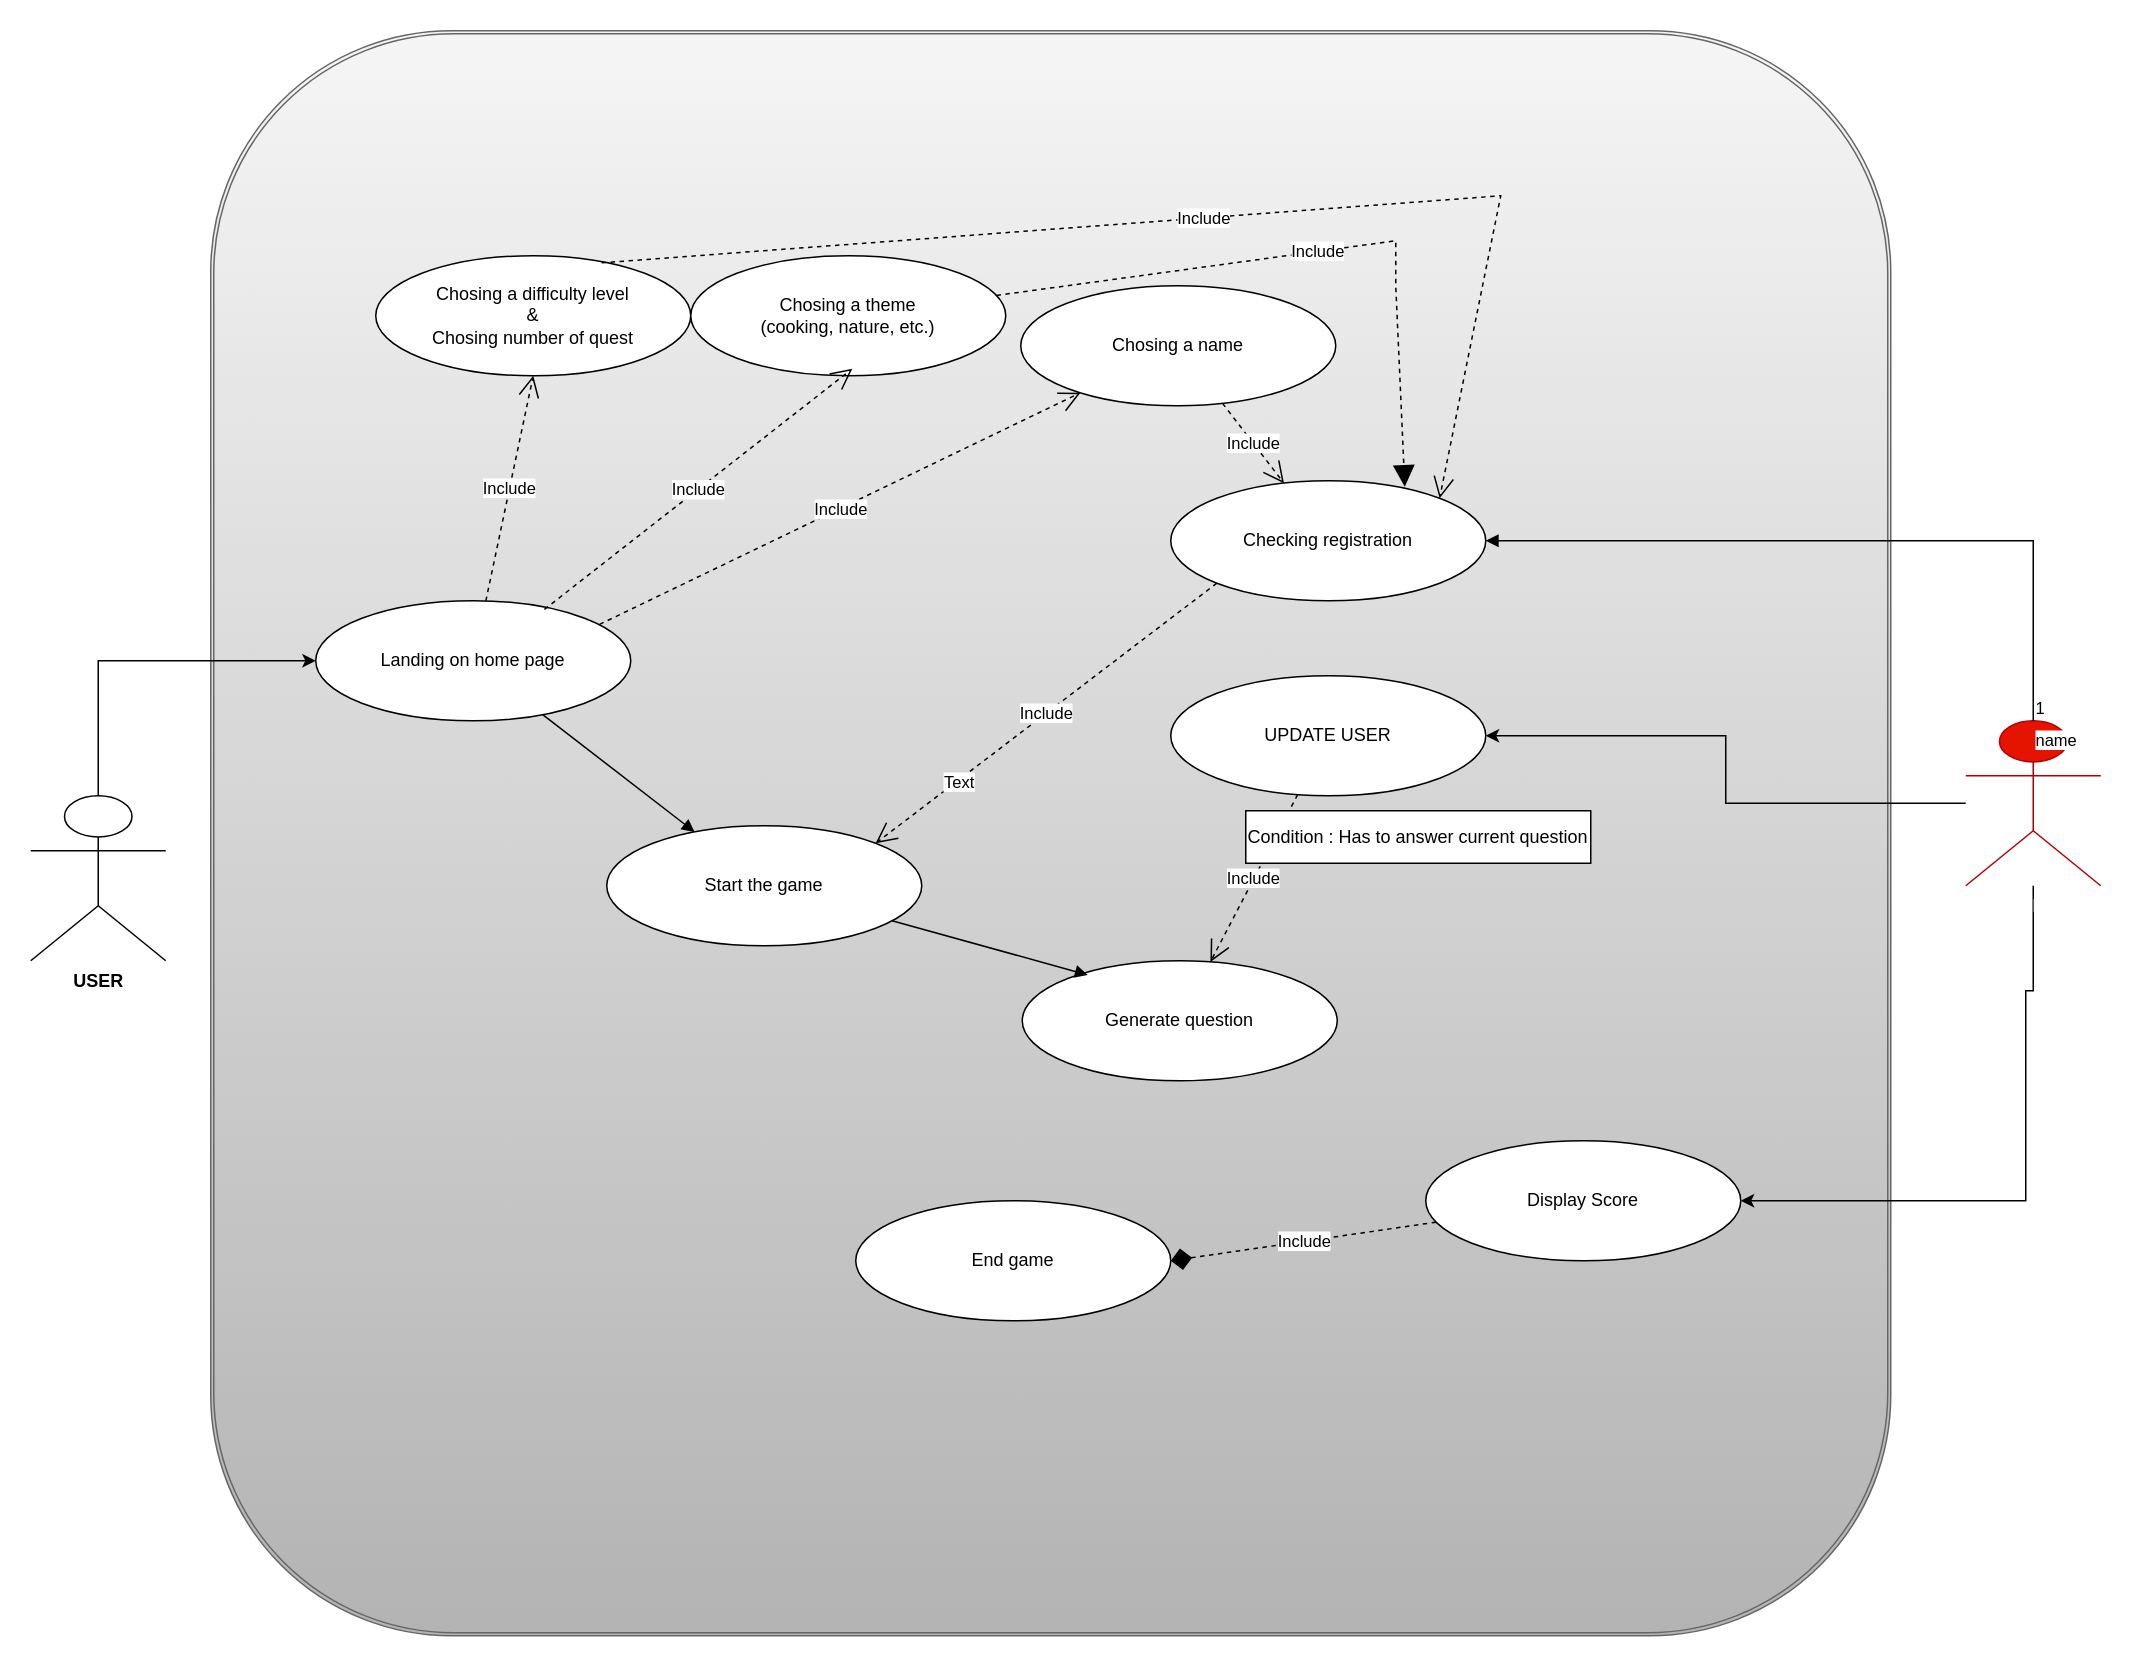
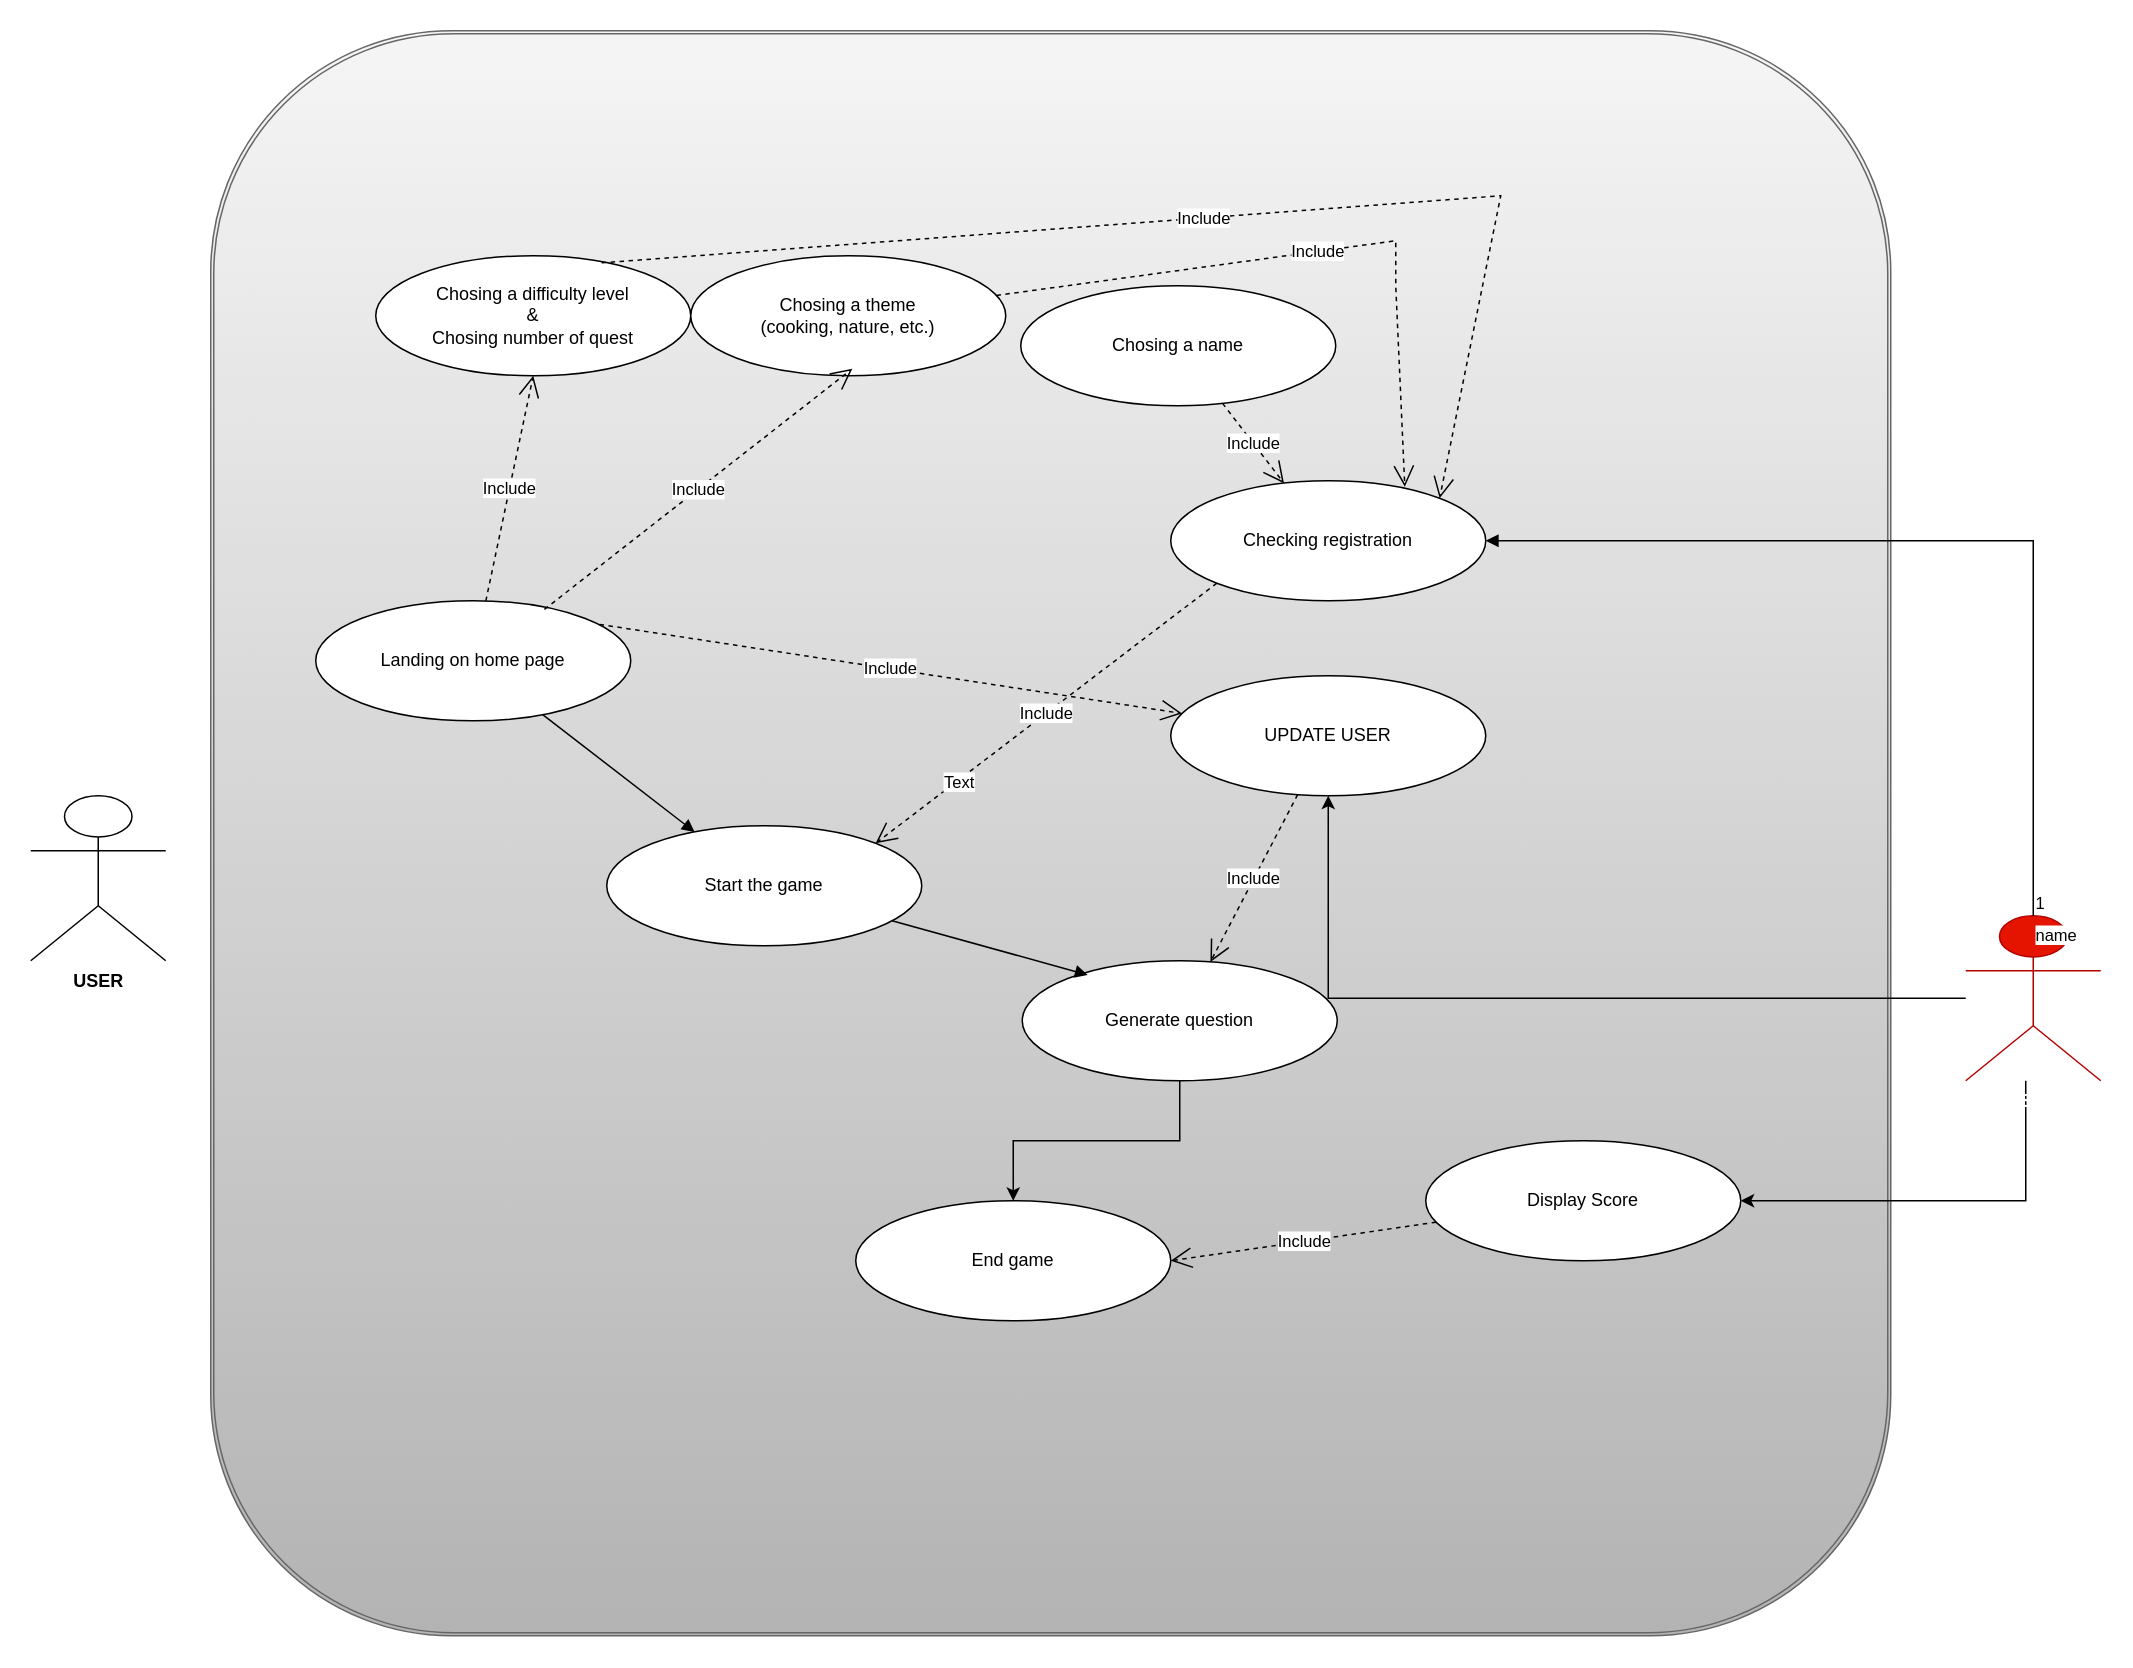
edge "Landing on home page" -> "Chosing a name": now "Landing on home page" -> "UPDATE USER"
edge "Chosing a theme (cooking, nature, etc.)" -> "Checking registration": arrowhead block -> open
edge "USER" -> "Landing on home page": removed
node "WEB-SERVER": moved (2033, 803) -> (2033, 998)
node "Condition : Has to answer current question": removed
edge "Generate question" -> "End game": added
edge "Display Score" -> "End game": arrowhead diamond -> open
